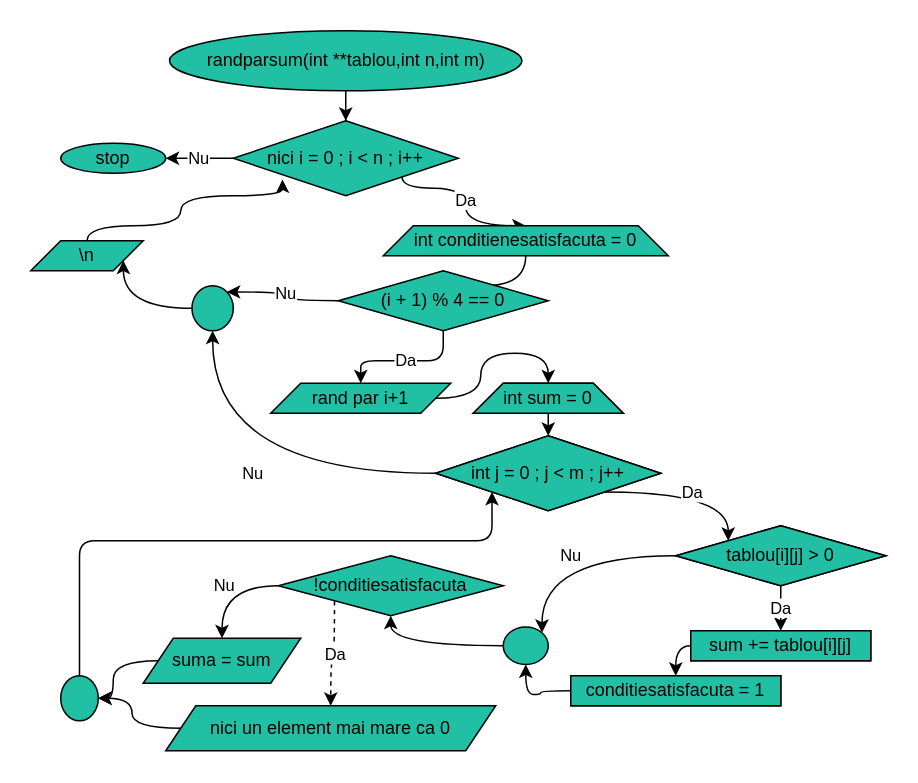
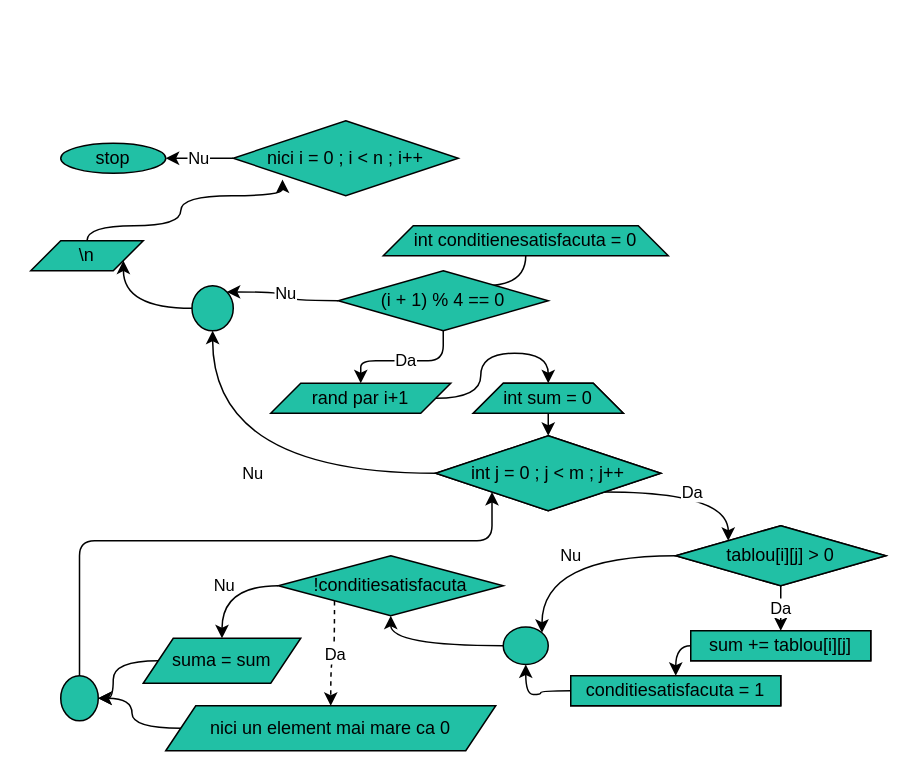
node "randparsum(int **tablou,int n,int m)": removed
edge "randparsum(int **tablou,int n,int m)" -> "nici i = 0 ; i < n ; i++": removed
edge "nici i = 0 ; i < n ; i++" -> "int conditienesatisfacuta = 0": removed, label "Da"
